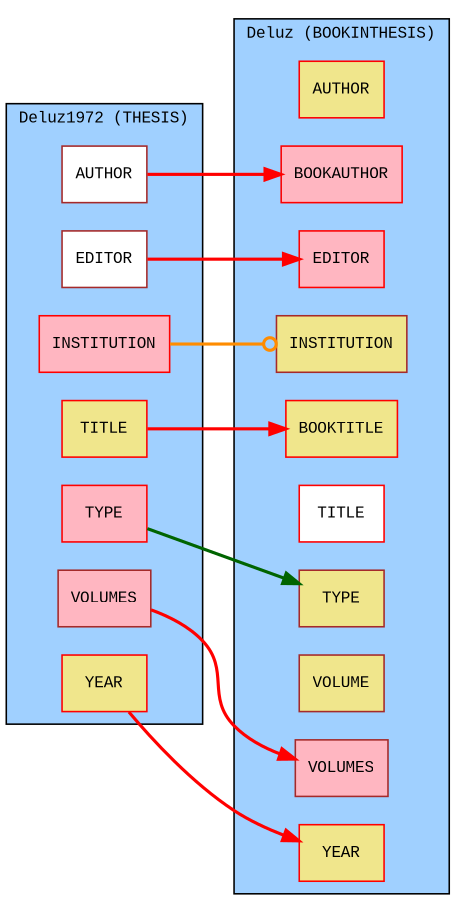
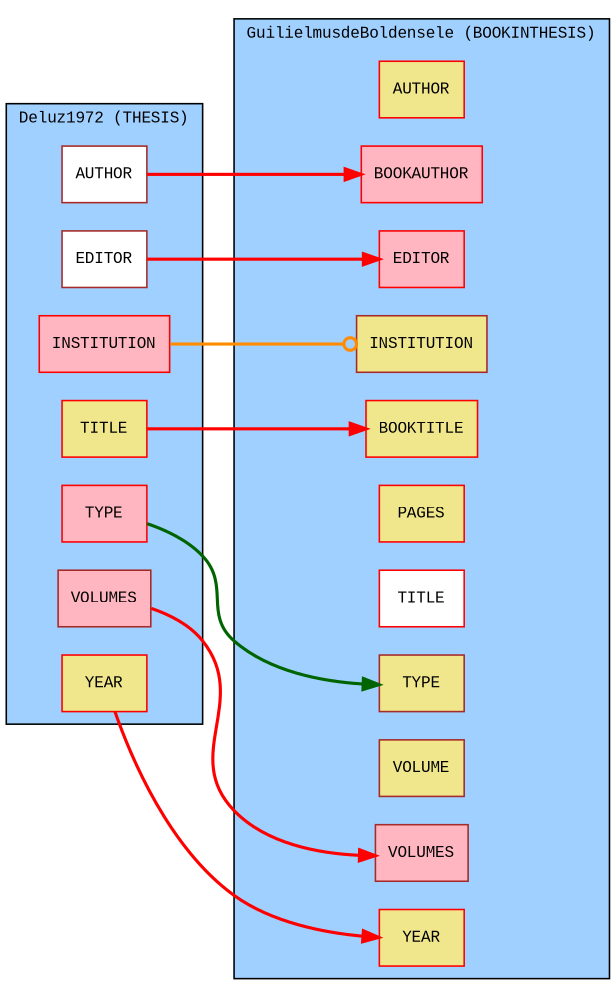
cluster "Deluz (BOOKINTHESIS)": label "Deluz (BOOKINTHESIS)" -> "GuilielmusdeBoldensele (BOOKINTHESIS)"
node "PAGES": added
